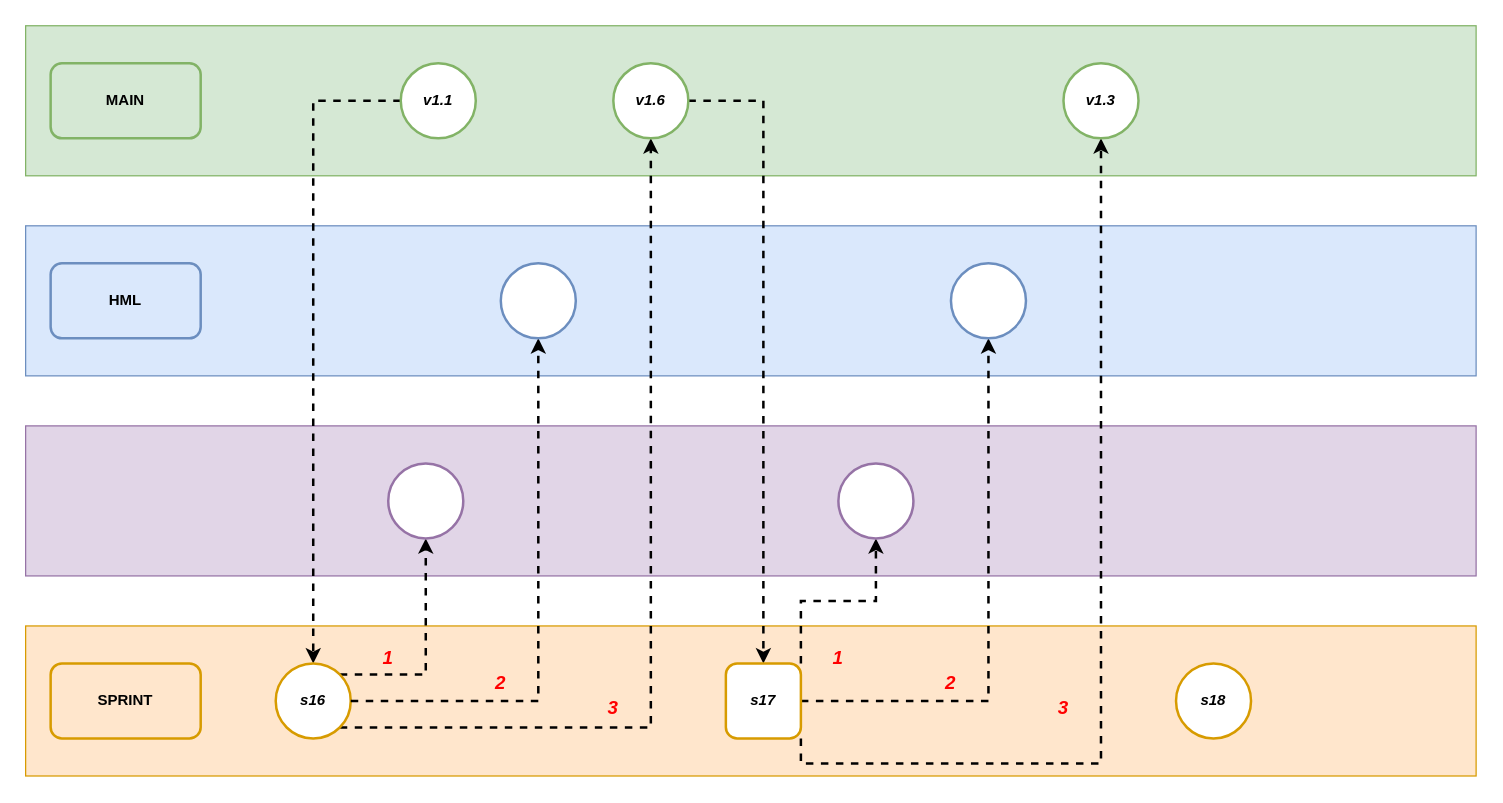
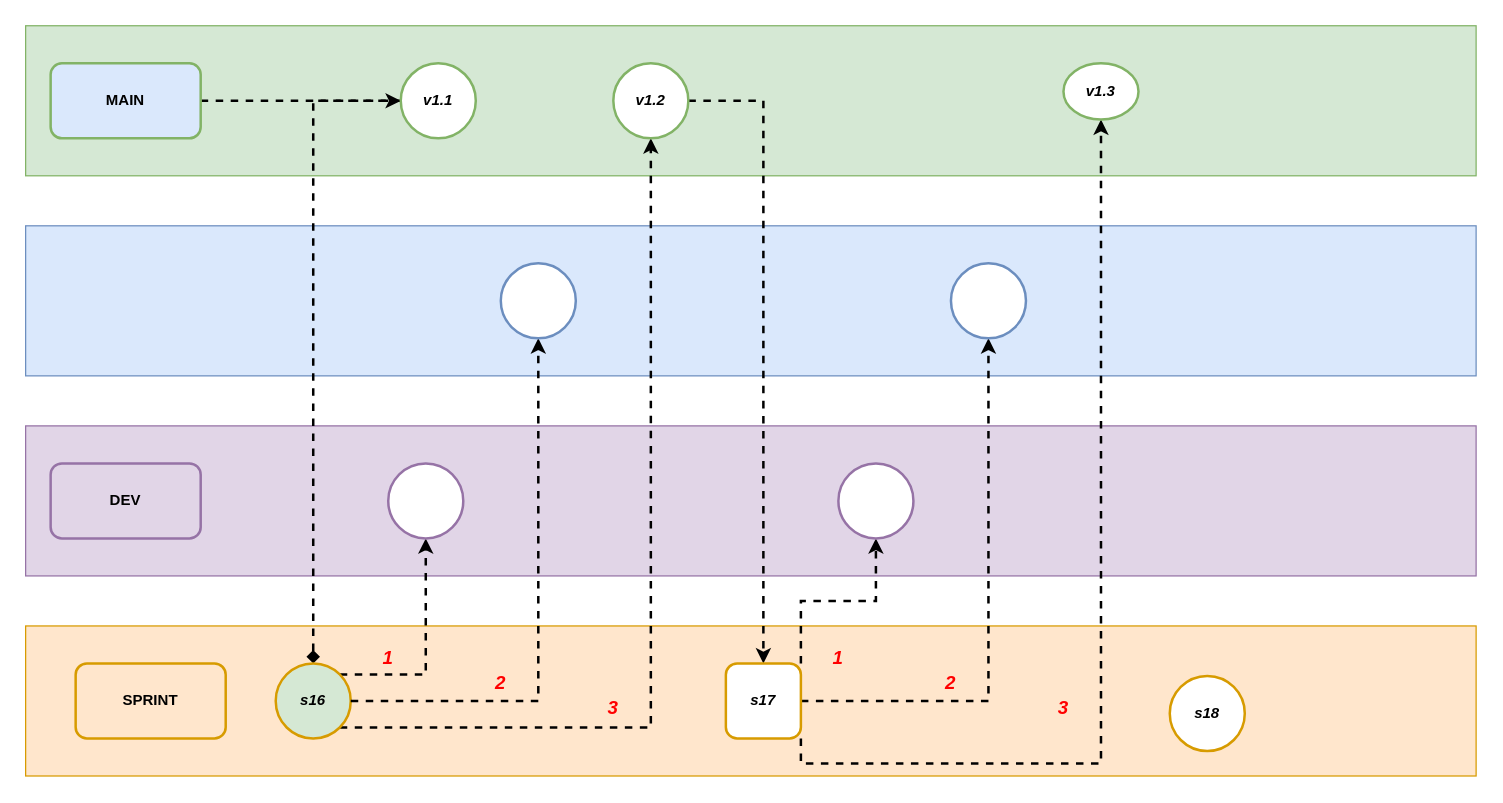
node "MAIN": fillcolor #d5e8d4 -> #dae8fc
edge "MAIN" -> "v1.1": added
node "v1.6": label "v1.6" -> "v1.2"
node "v1.3": size 75x75 -> 75x56
node "HML": removed
node "DEV": added
edge "v1.1" -> "s16": arrowhead classic -> diamond
node "SPRINT": moved (126, 701) -> (151, 701)
node "s16": fillcolor #ffffff -> #d5e8d4
node "s18": moved (1213, 701) -> (1207, 713)
